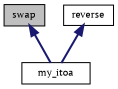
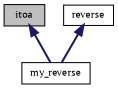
node "swap": label "swap" -> "itoa"
node "my_itoa": label "my_itoa" -> "my_reverse"
